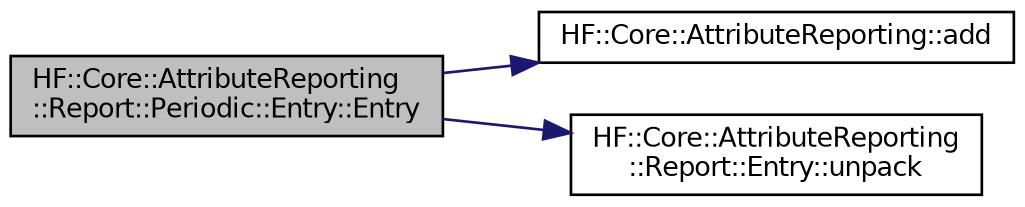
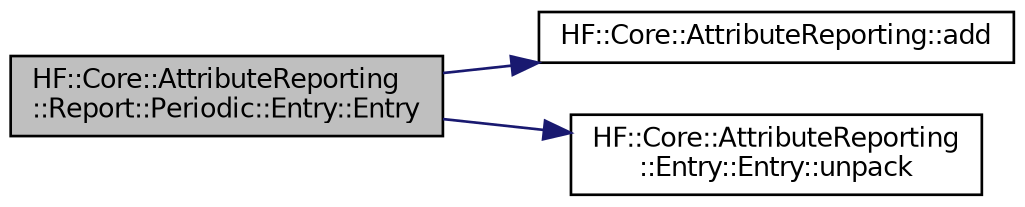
node "HF::Core::AttributeReporting ::Report::Entry::unpack": label "HF::Core::AttributeReporting ::Report::Entry::unpack" -> "HF::Core::AttributeReporting ::Entry::Entry::unpack"
